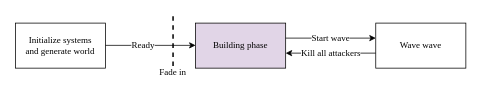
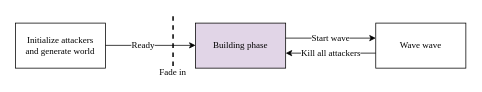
node "Initialize systems and generate world": label "Initialize systems and generate world" -> "Initialize attackers and generate world"
